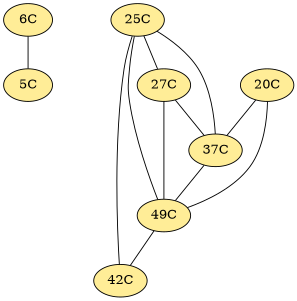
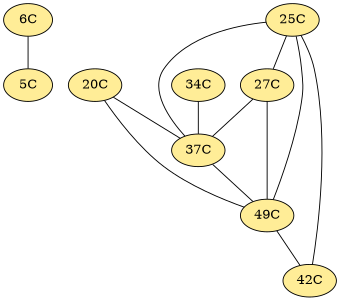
node "34C": added
